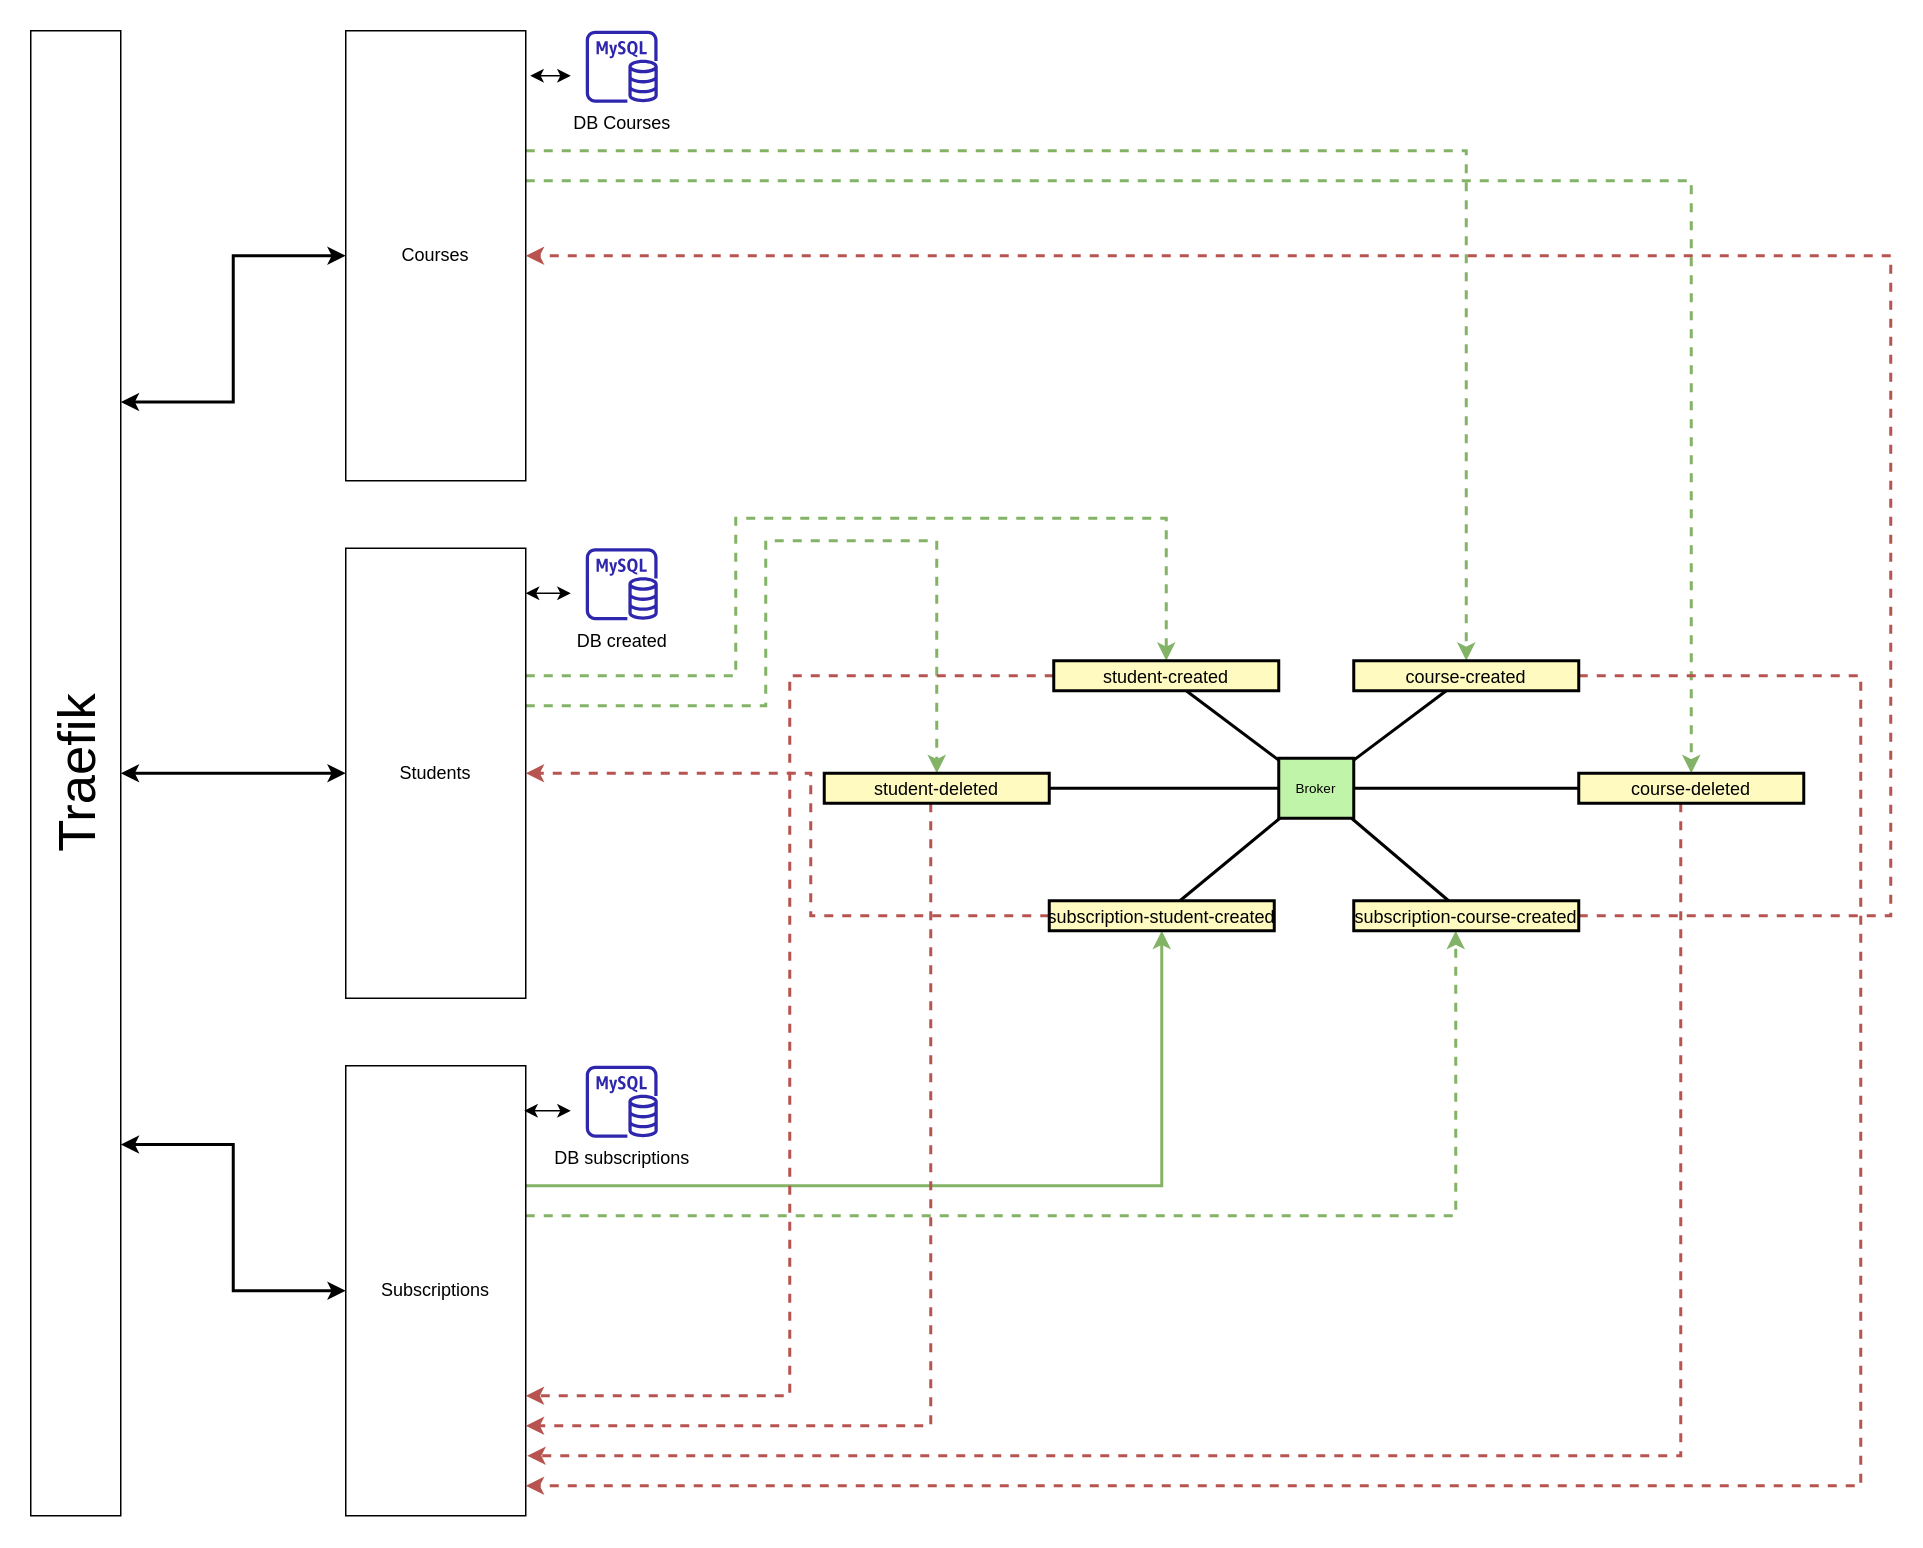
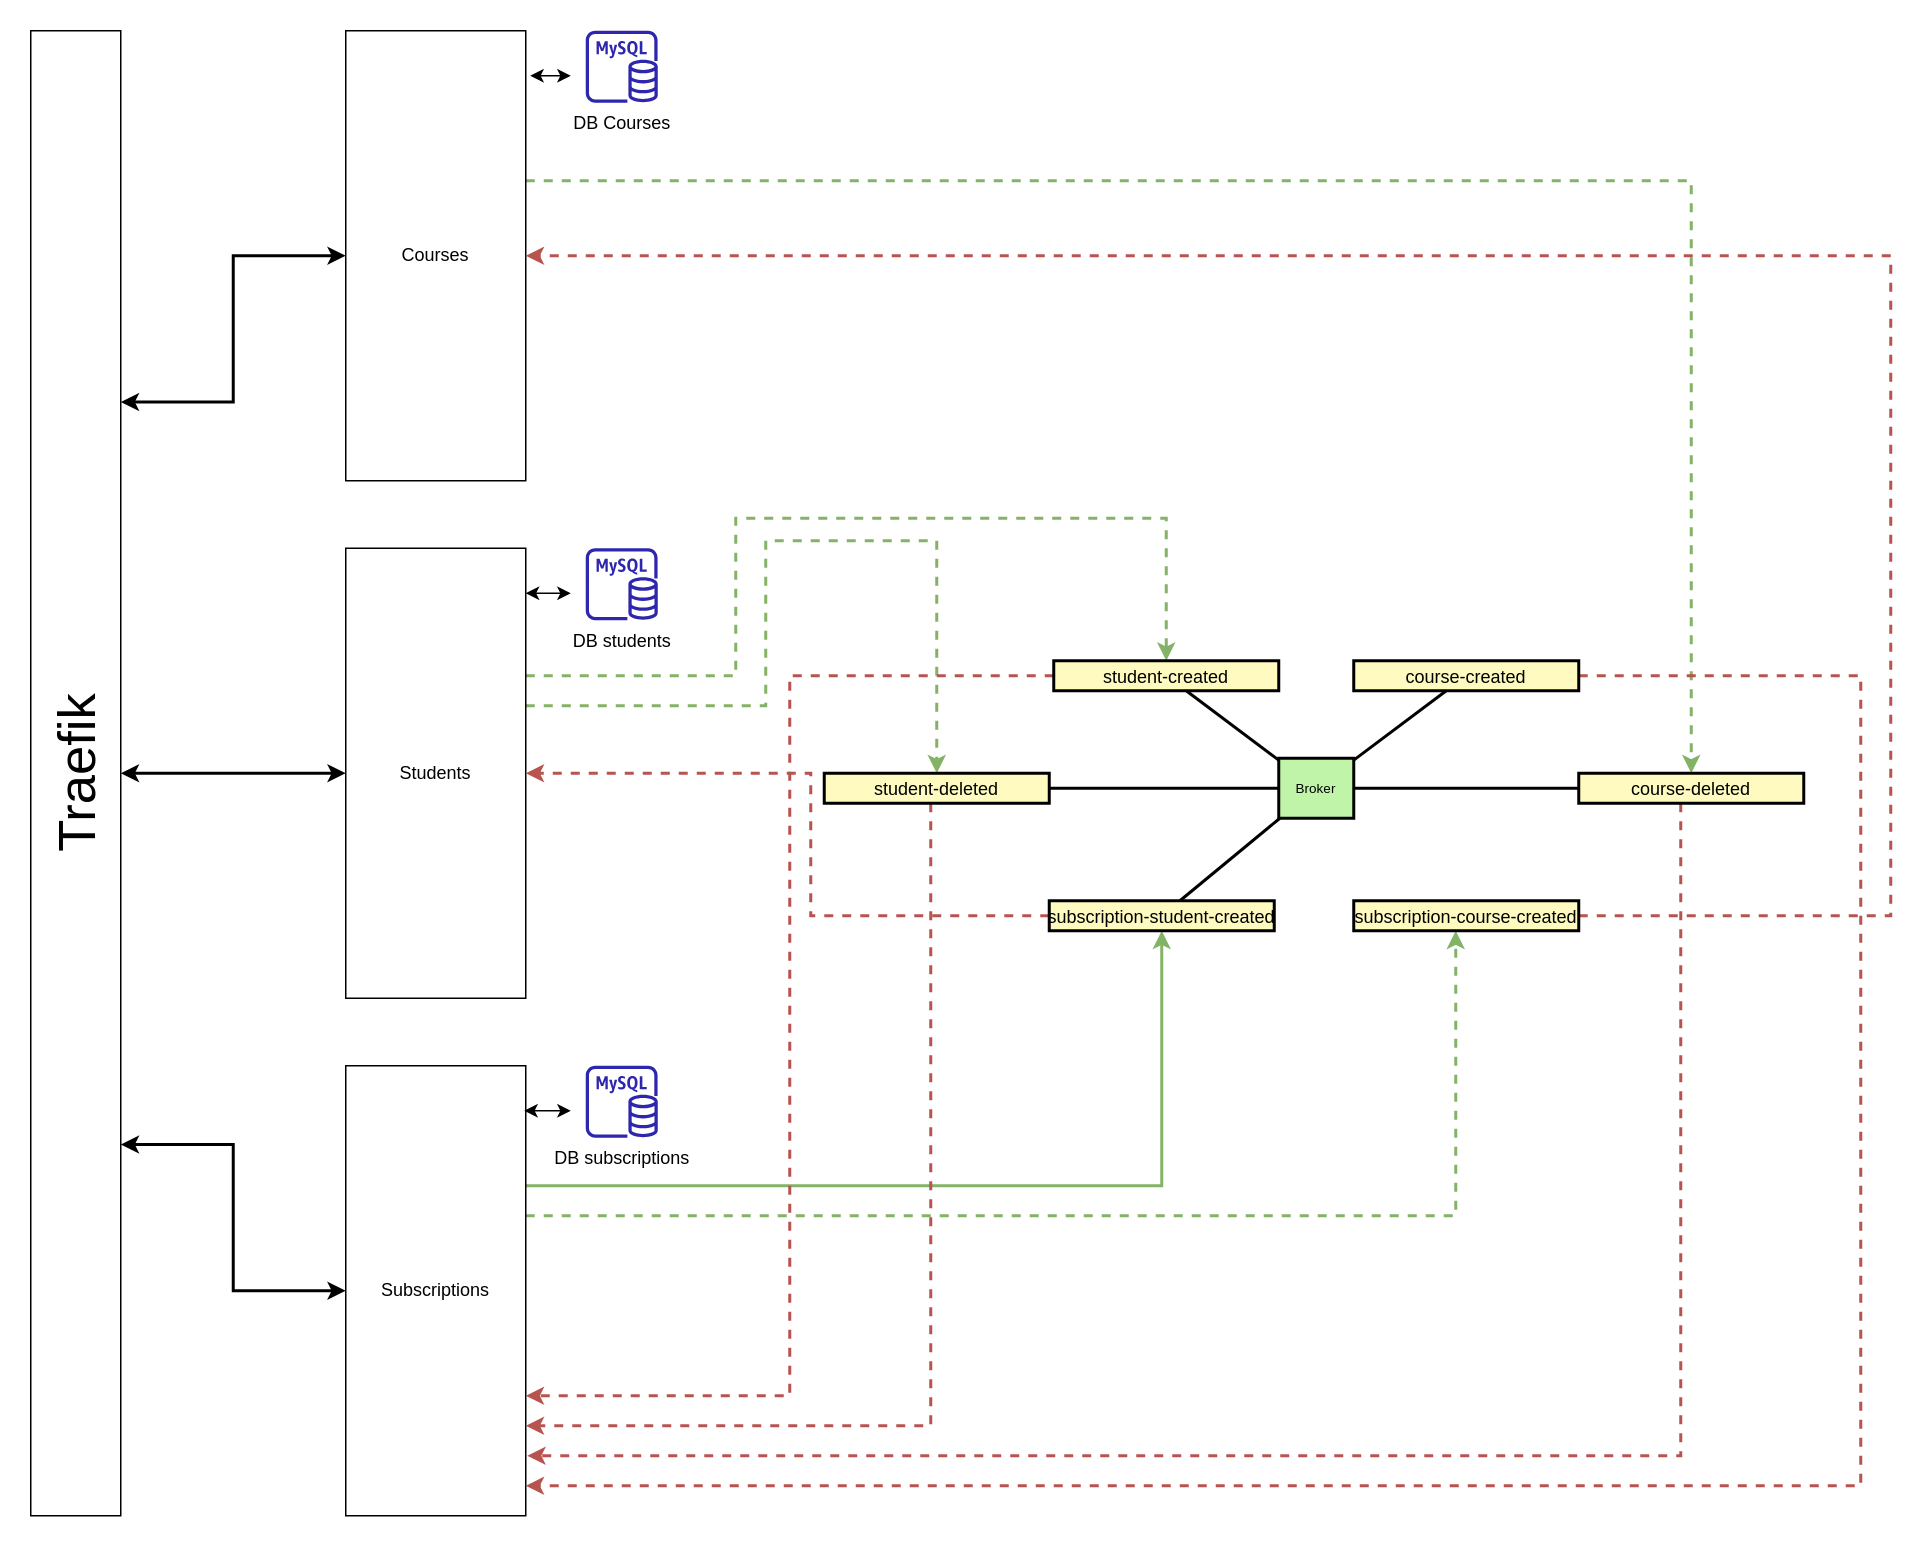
edge "Courses" -> "course-created": removed
node "DB created": label "DB created" -> "DB students"
edge "Broker" -- "subscription-course-created": removed
